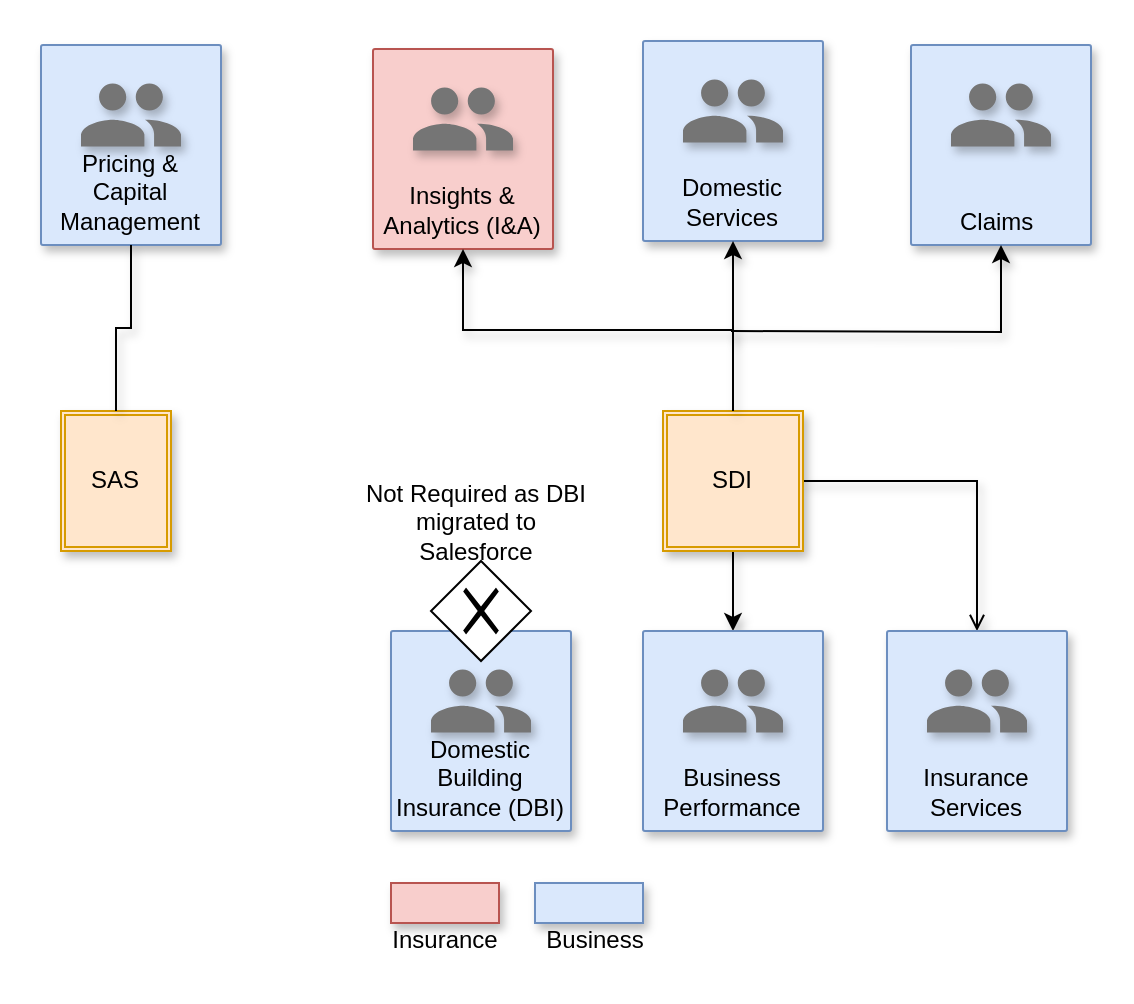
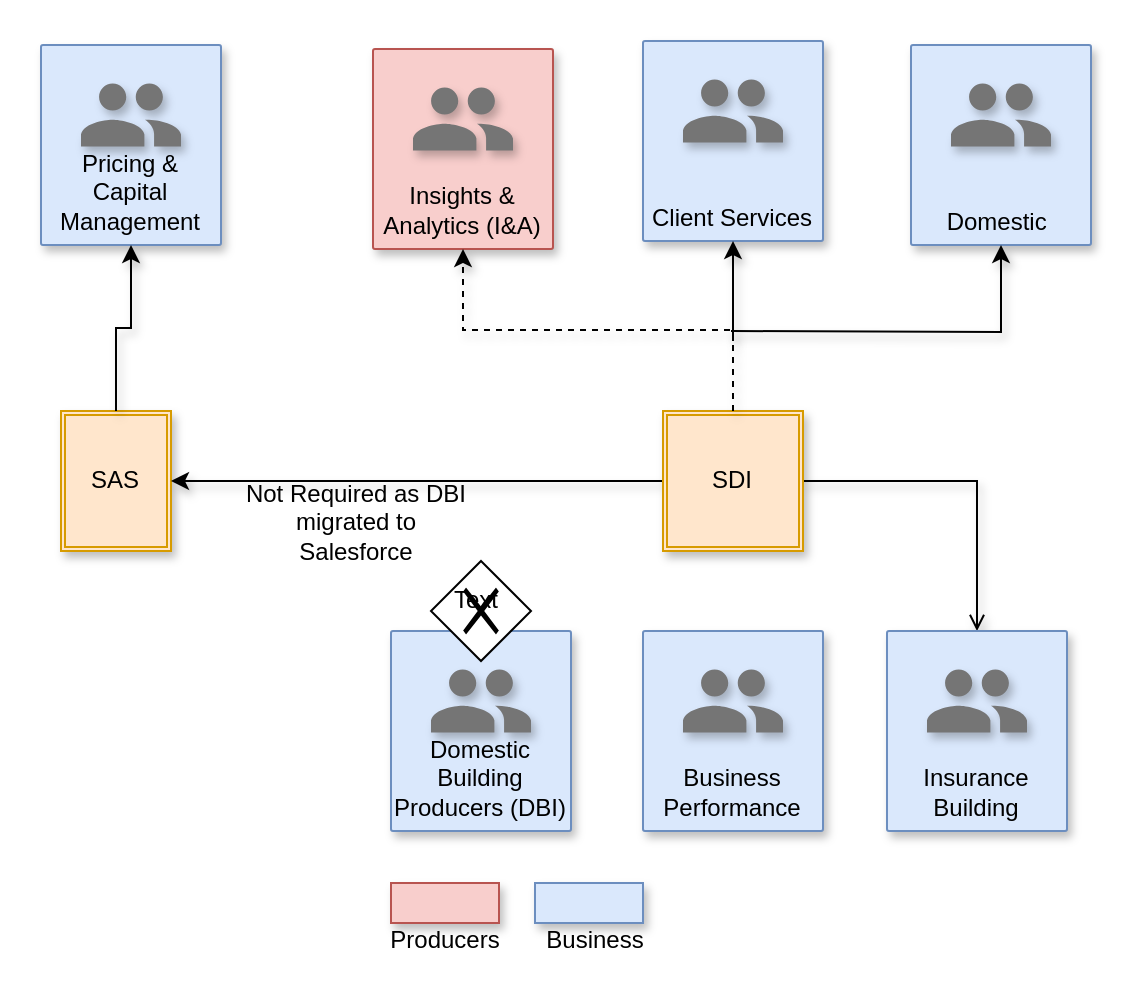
node "Domestic Services": label "Domestic Services" -> "Client Services"
node "Claims": label "Claims" -> "Domestic"
edge "Pricing & Capital Management" -- "SAS": arrowhead none -> classic
edge "SDI" -> "Insights & Analytics (I&A)": style solid -> dashed
node "Not Required as DBI migrated to Salesforce": moved (477, 523) -> (357, 523)
edge "SDI" -> "Business Performance": now "SDI" -> "SAS"
node "Text": added
node "Domestic Building Insurance (DBI)": label "Domestic Building Insurance (DBI)" -> "Domestic Building Producers (DBI)"
node "Insurance Services": label "Insurance Services" -> "Insurance Building"
node "Insurance": label "Insurance" -> "Producers"
